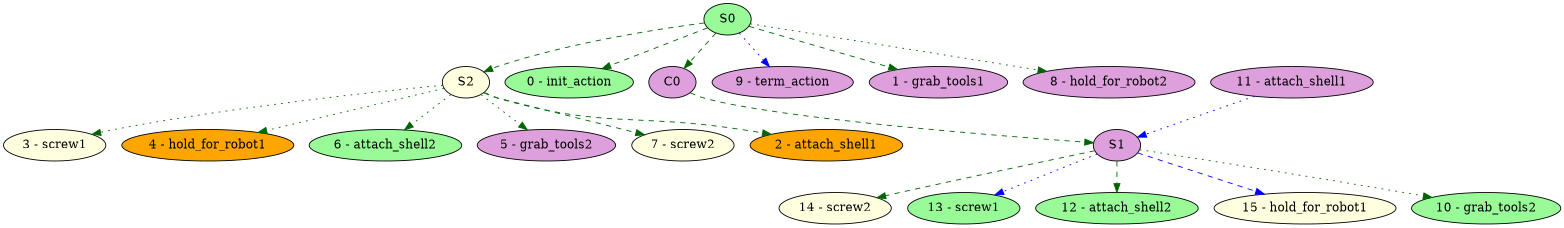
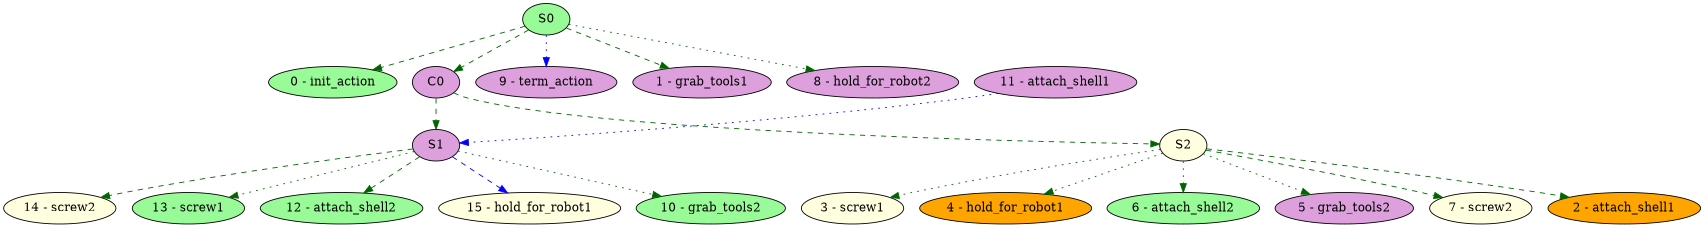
edge "S0" -> "S2": now "C0" -> "S2"
edge "S1" -> "13 - screw1": color blue -> darkgreen
